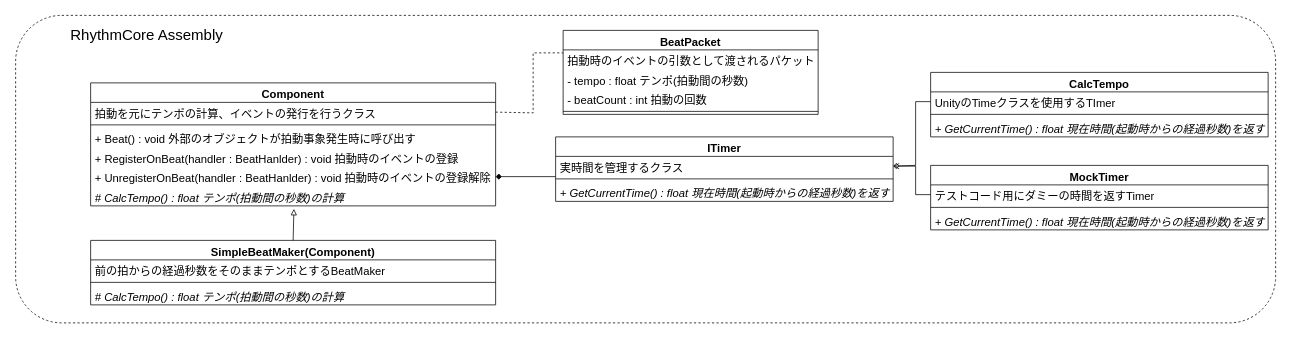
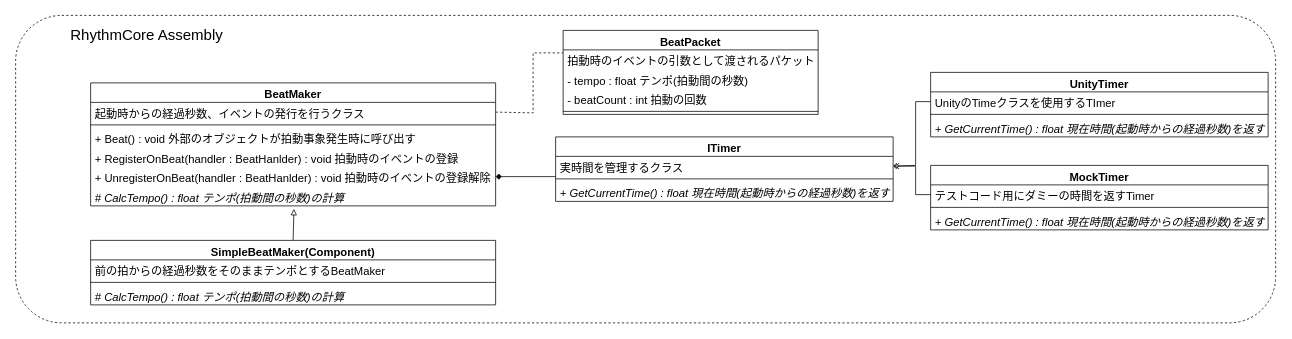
node "CalcTempo": label "CalcTempo" -> "UnityTimer"
node "Component": label "Component" -> "BeatMaker"
node "拍動を元にテンポの計算、イベントの発行を行うクラス": label "拍動を元にテンポの計算、イベントの発行を行うクラス" -> "起動時からの経過秒数、イベントの発行を行うクラス"
